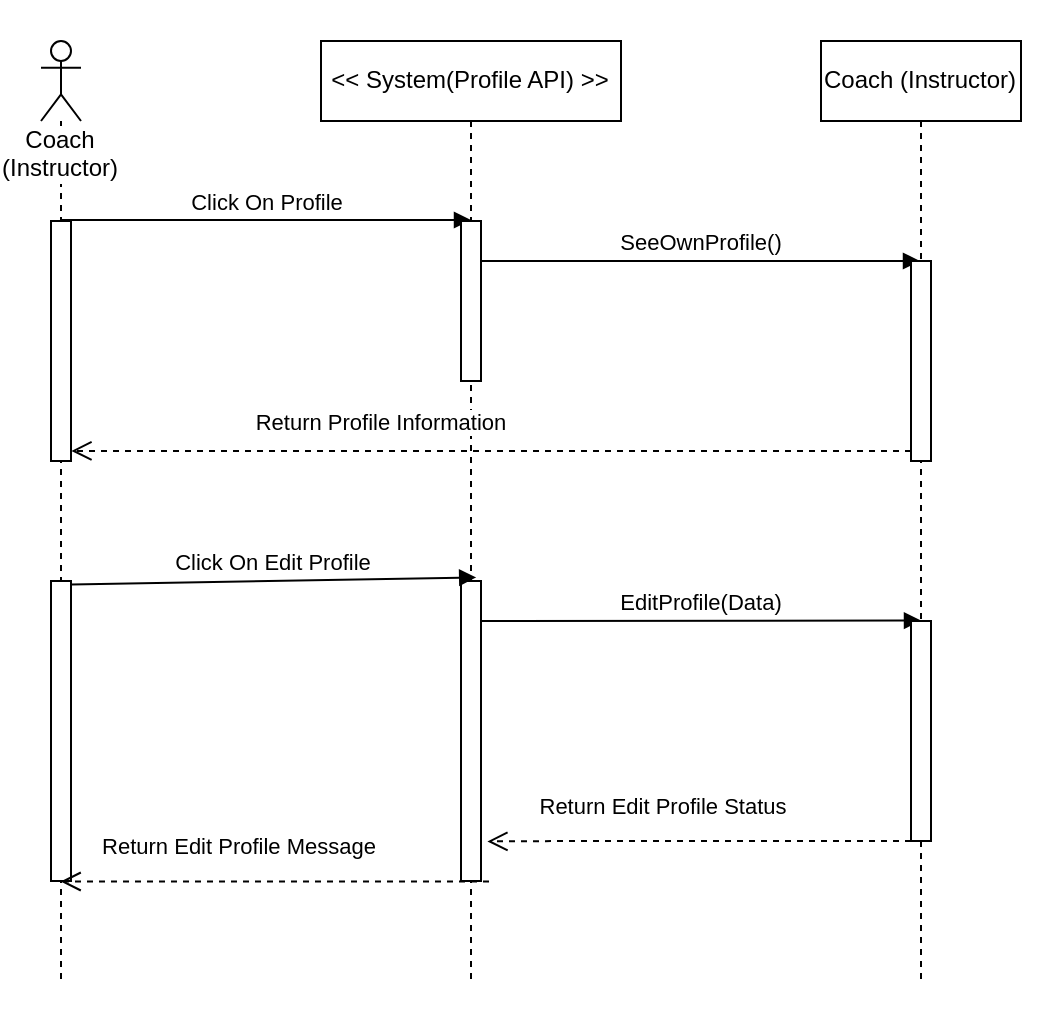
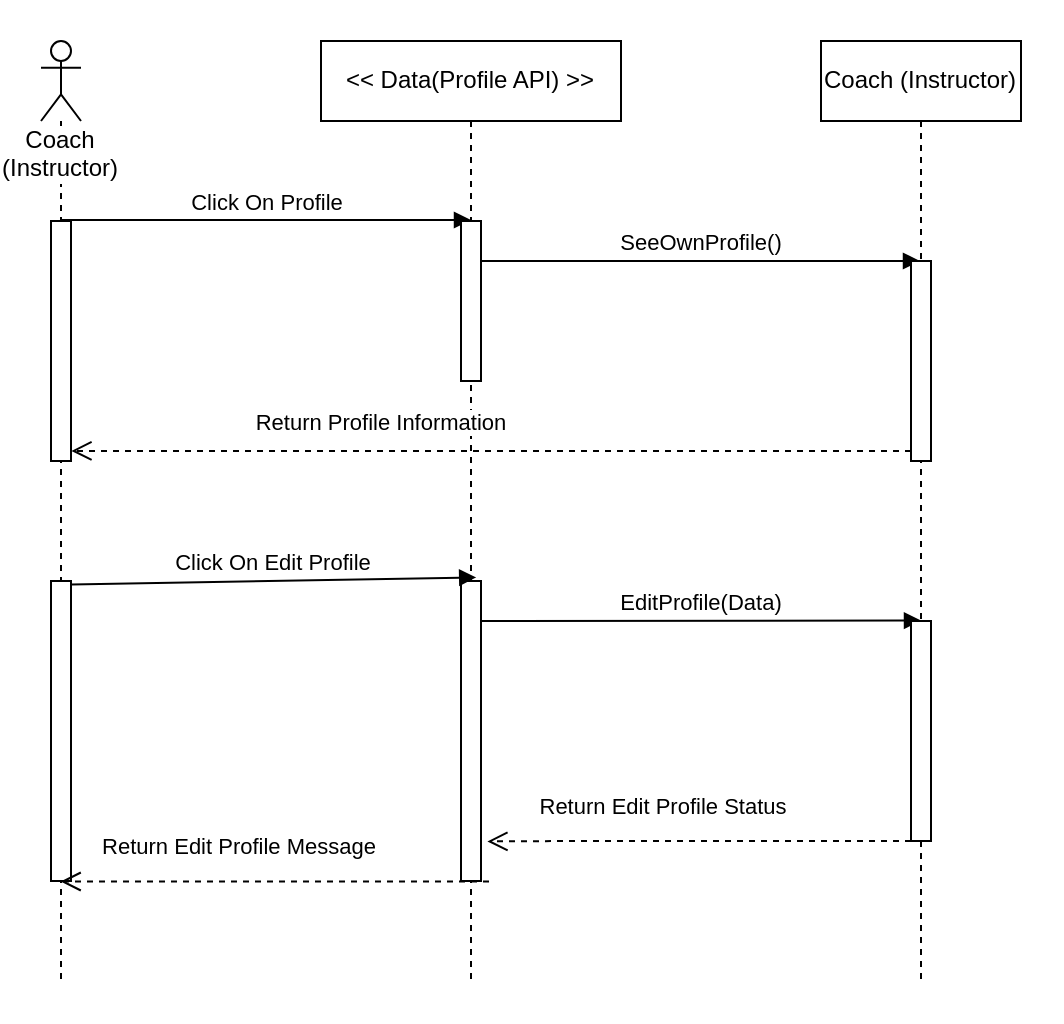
node "<< System(Profile API) >>": label "<< System(Profile API) >>" -> "<< Data(Profile API) >>"
